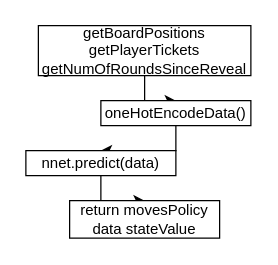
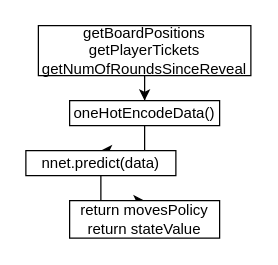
node "oneHotEncodeData()": moved (176, 113) -> (144, 113)
node "return movesPolicy data stateValue": label "return movesPolicy data stateValue" -> "return movesPolicy return stateValue"
